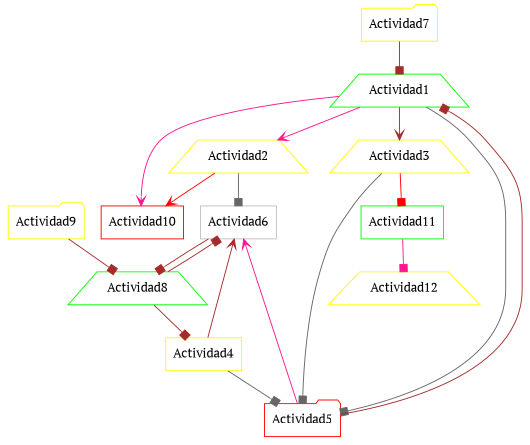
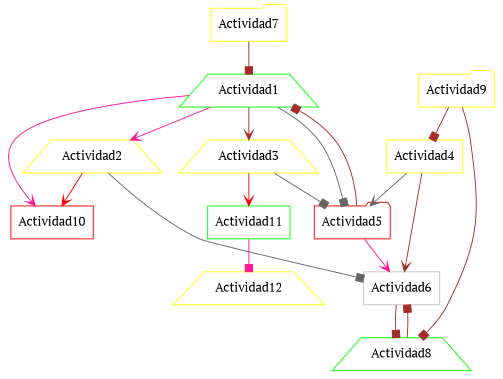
edge "Actividad3" -> "Actividad11": arrowhead box -> vee
edge "Actividad8" -> "Actividad4": now "Actividad9" -> "Actividad4"
edge "Actividad4" -> "Actividad5": arrowhead box -> vee
